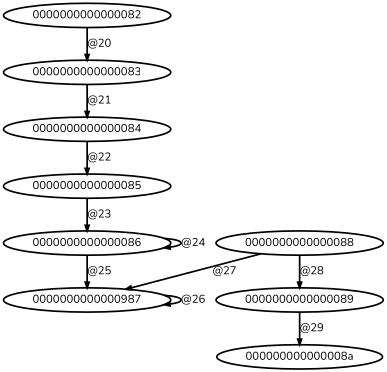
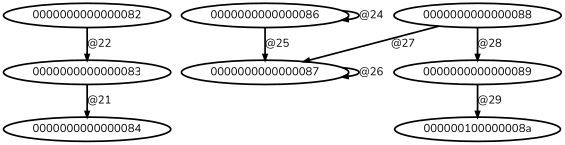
edge "0000000000000082" -> "0000000000000083": label "@20" -> "@22"
node "0000000000000085": removed
node "0000000000000987": label "0000000000000987" -> "0000000000000087"
node "000000000000008a": label "000000000000008a" -> "000000100000008a"
